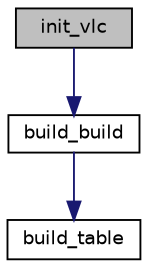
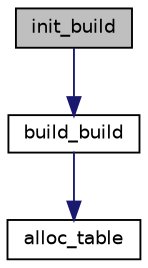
node "init_vlc": label "init_vlc" -> "init_build"
node "build_table": label "build_table" -> "alloc_table"
